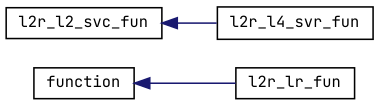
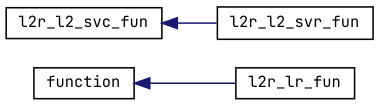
node "l2r_l4_svr_fun": label "l2r_l4_svr_fun" -> "l2r_l2_svr_fun"
